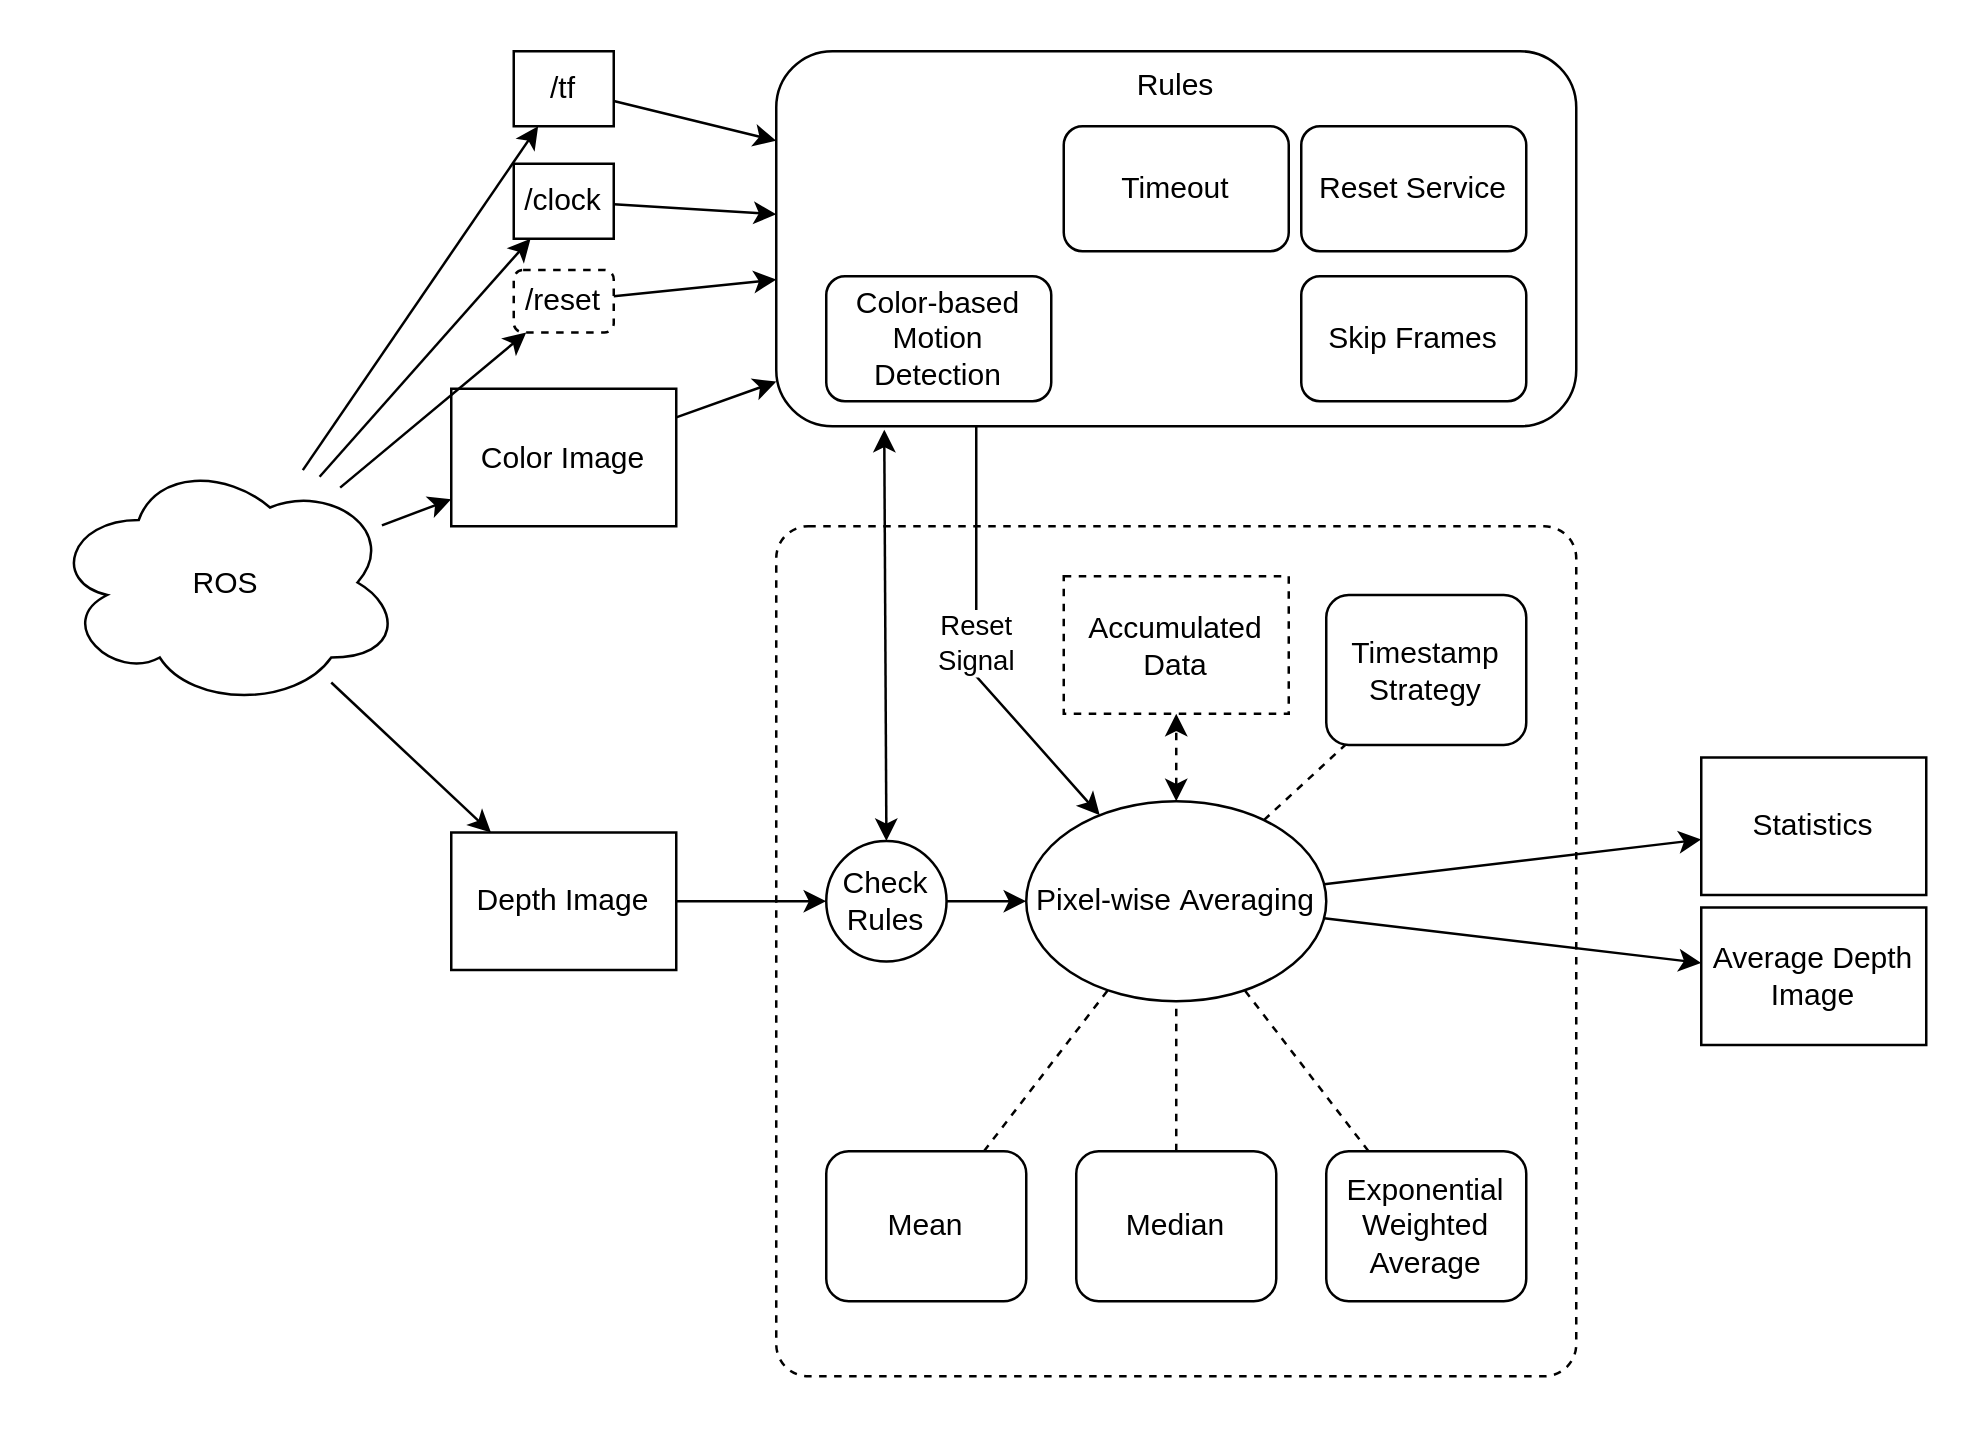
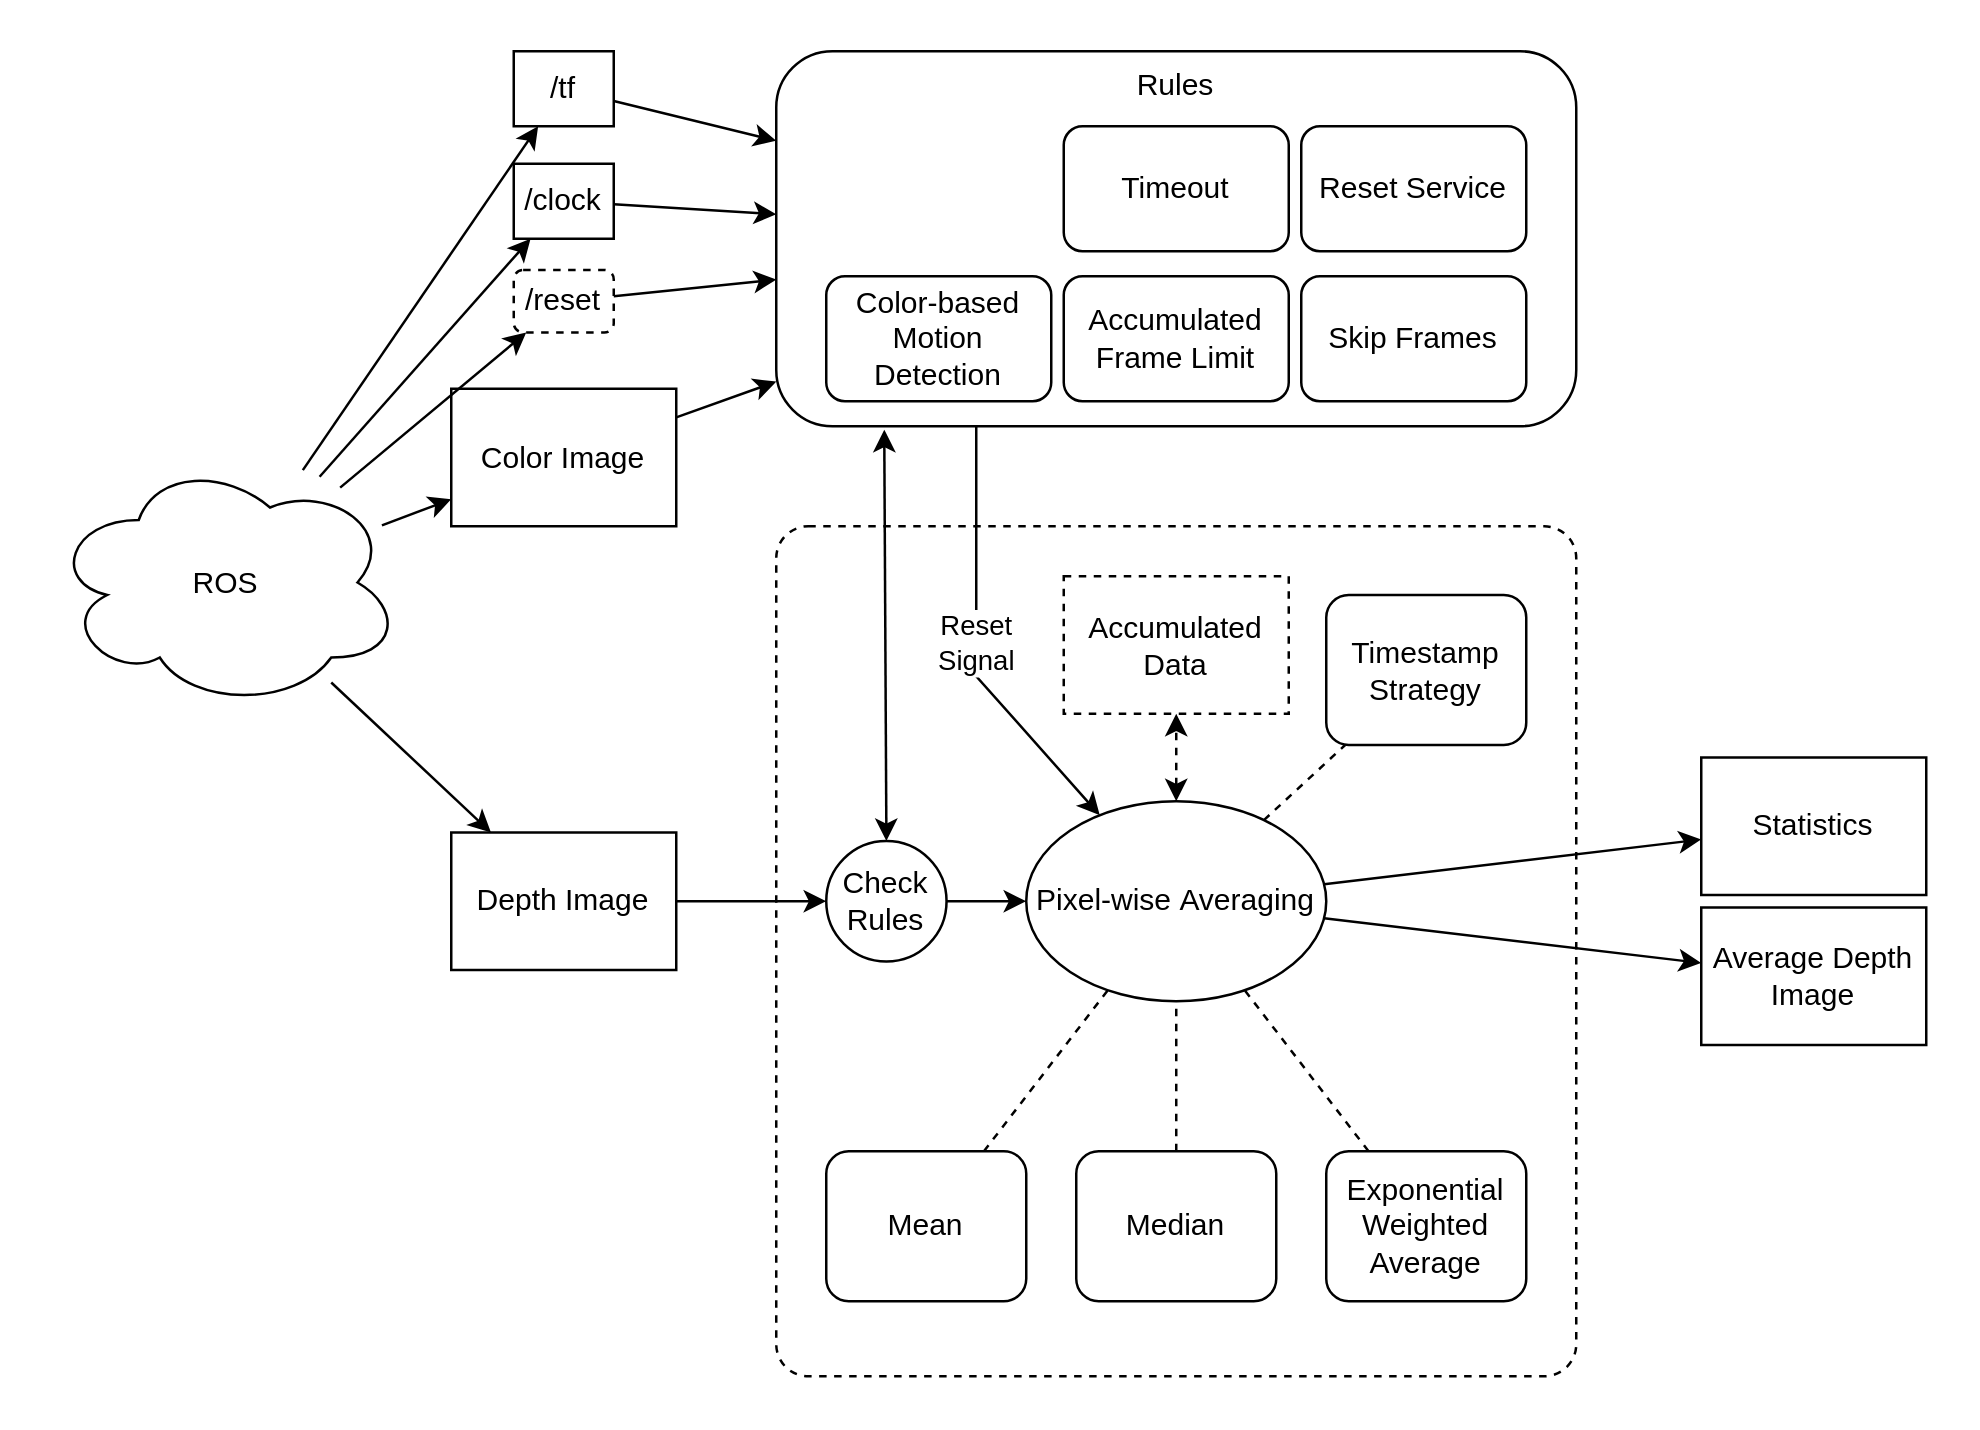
node "Accumulated Frame Limit": added
